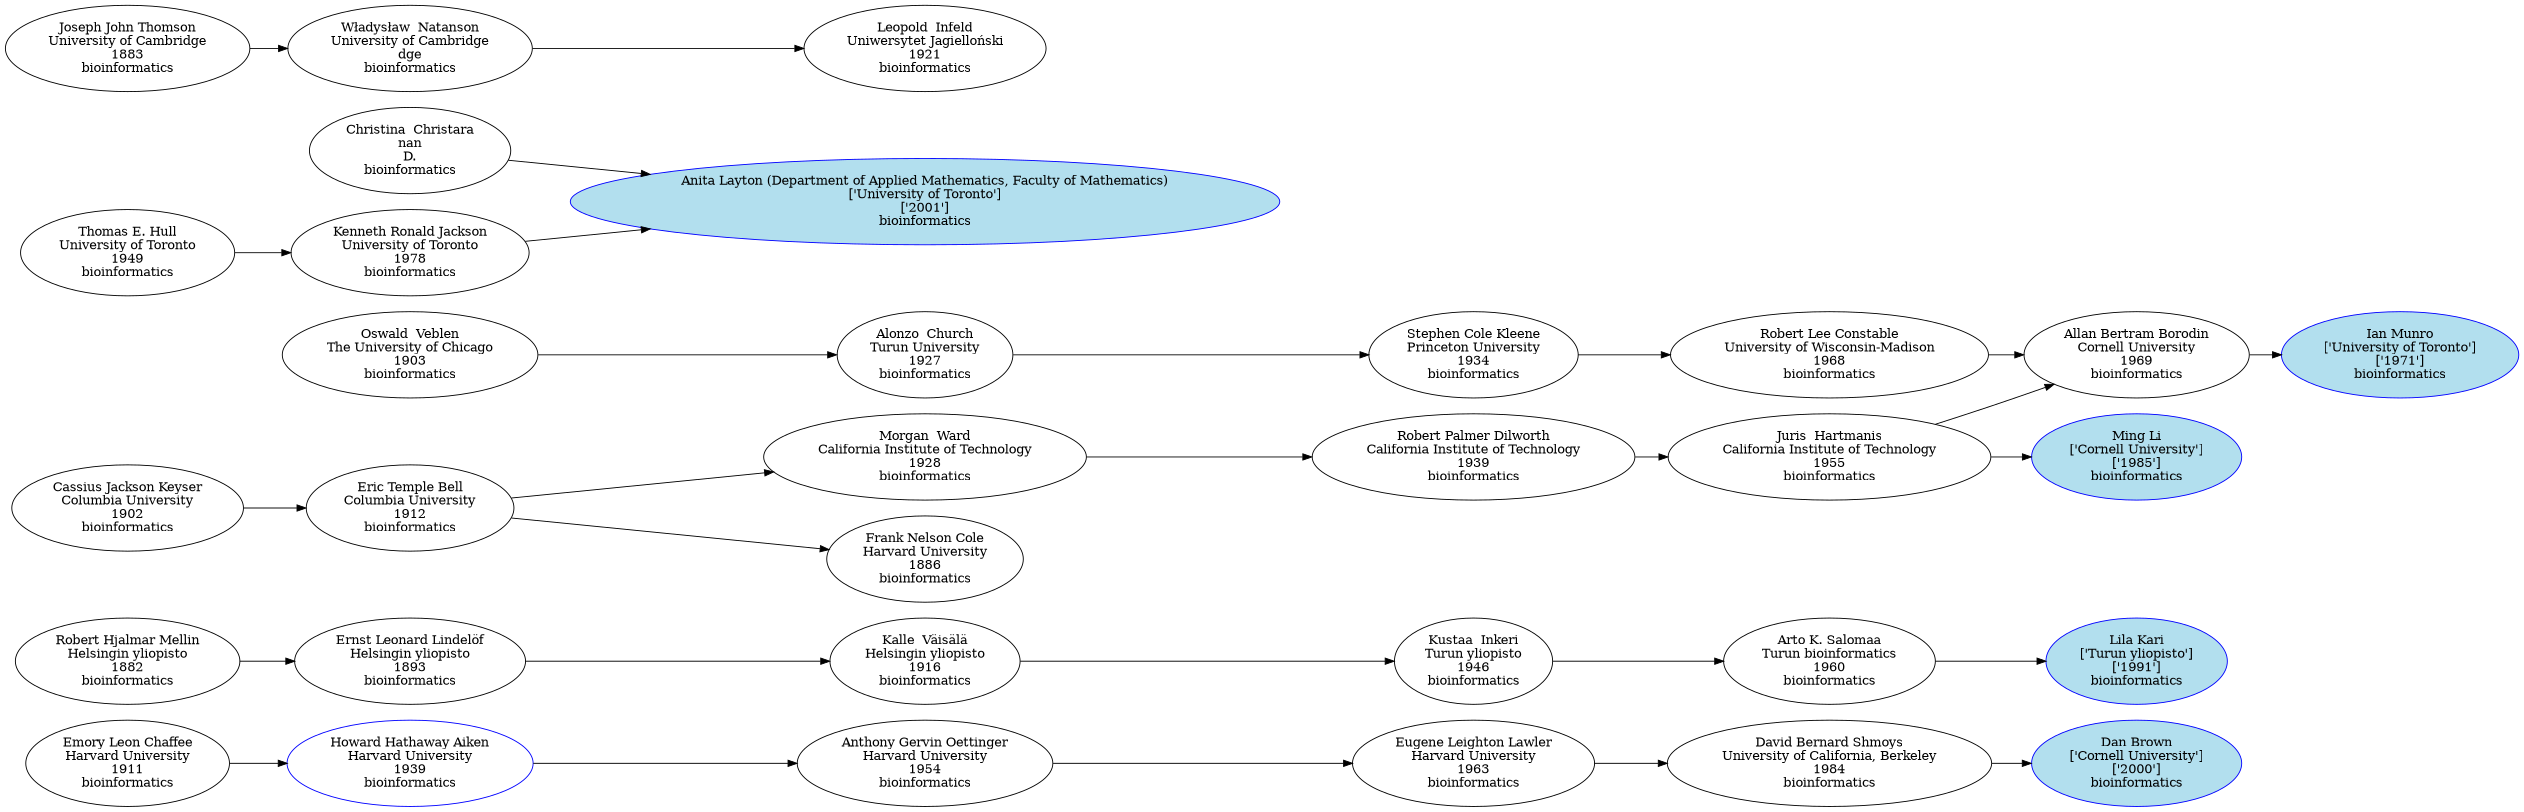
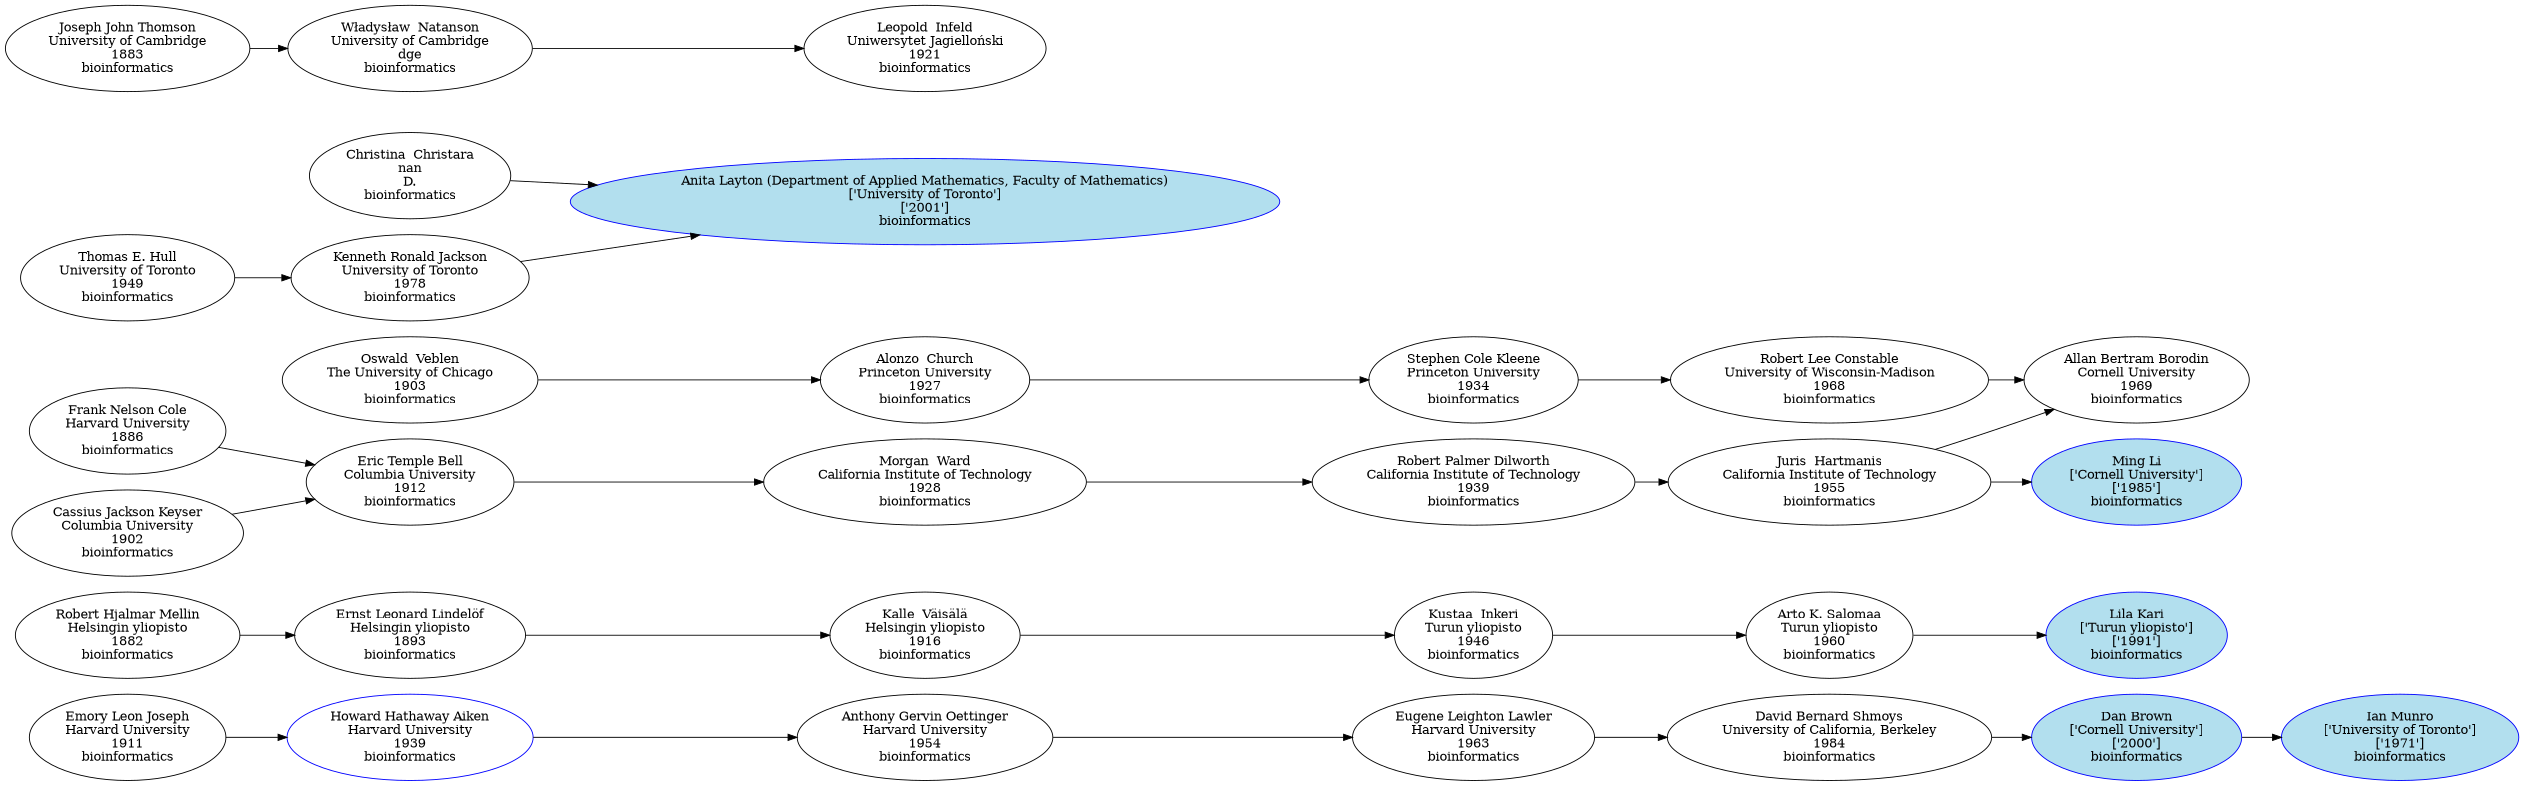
node "Alonzo  Church Turun University 1927 bioinformatics": label "Alonzo  Church Turun University 1927 bioinformatics" -> "Alonzo  Church Princeton University 1927 bioinformatics"
edge "Allan Bertram Borodin Cornell University 1969 bioinformatics" -> "Ian Munro ['University of Toronto'] ['1971'] bioinformatics": now "​Dan Brown ['Cornell University'] ['2000'] bioinformatics" -> "Ian Munro ['University of Toronto'] ['1971'] bioinformatics"
edge "Eric Temple Bell Columbia University 1912 bioinformatics" -> "Frank Nelson Cole Harvard University 1886 bioinformatics": reversed
node "Arto K. Salomaa Turun bioinformatics 1960 bioinformatics": label "Arto K. Salomaa Turun bioinformatics 1960 bioinformatics" -> "Arto K. Salomaa Turun yliopisto 1960 bioinformatics"
node "Emory Leon Chaffee Harvard University 1911 bioinformatics": label "Emory Leon Chaffee Harvard University 1911 bioinformatics" -> "Emory Leon Joseph Harvard University 1911 bioinformatics"
